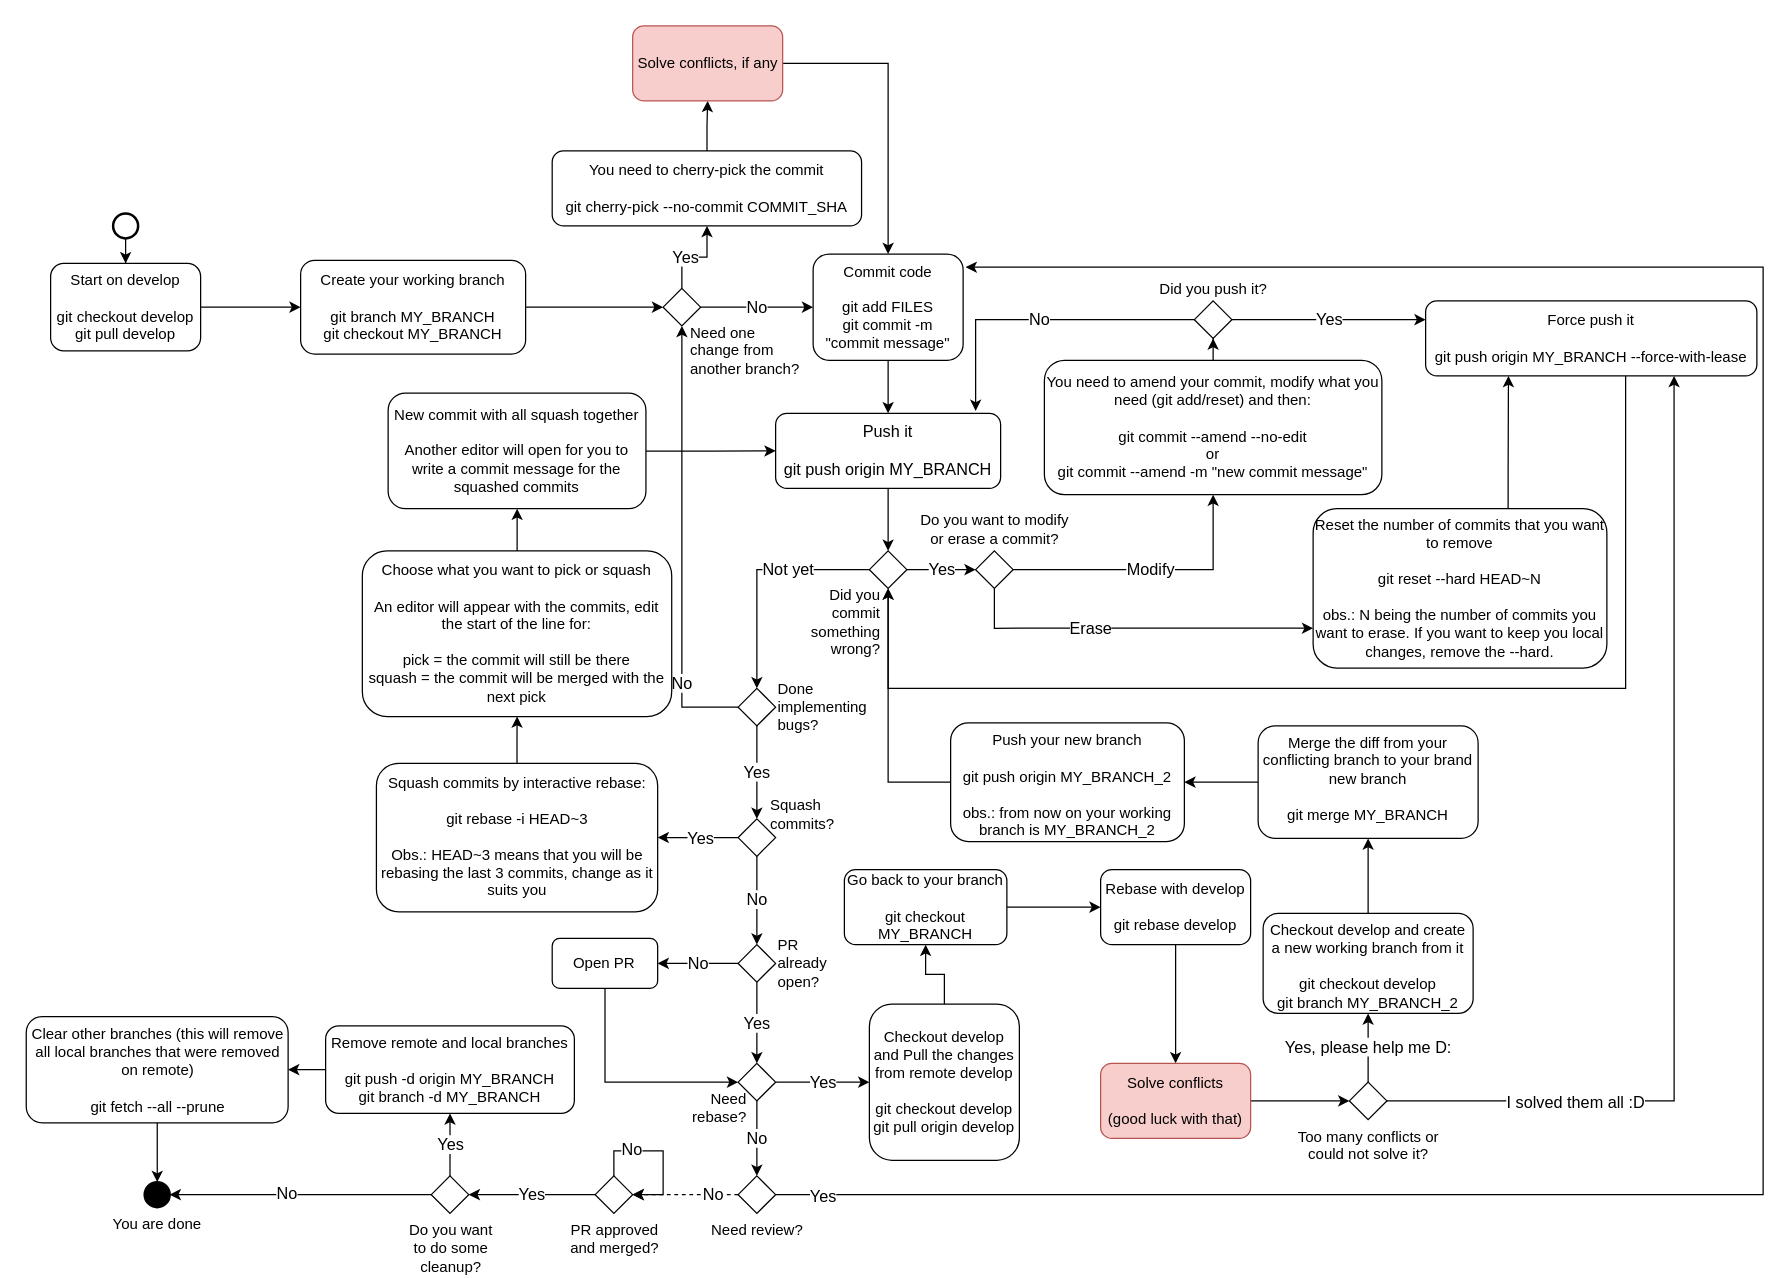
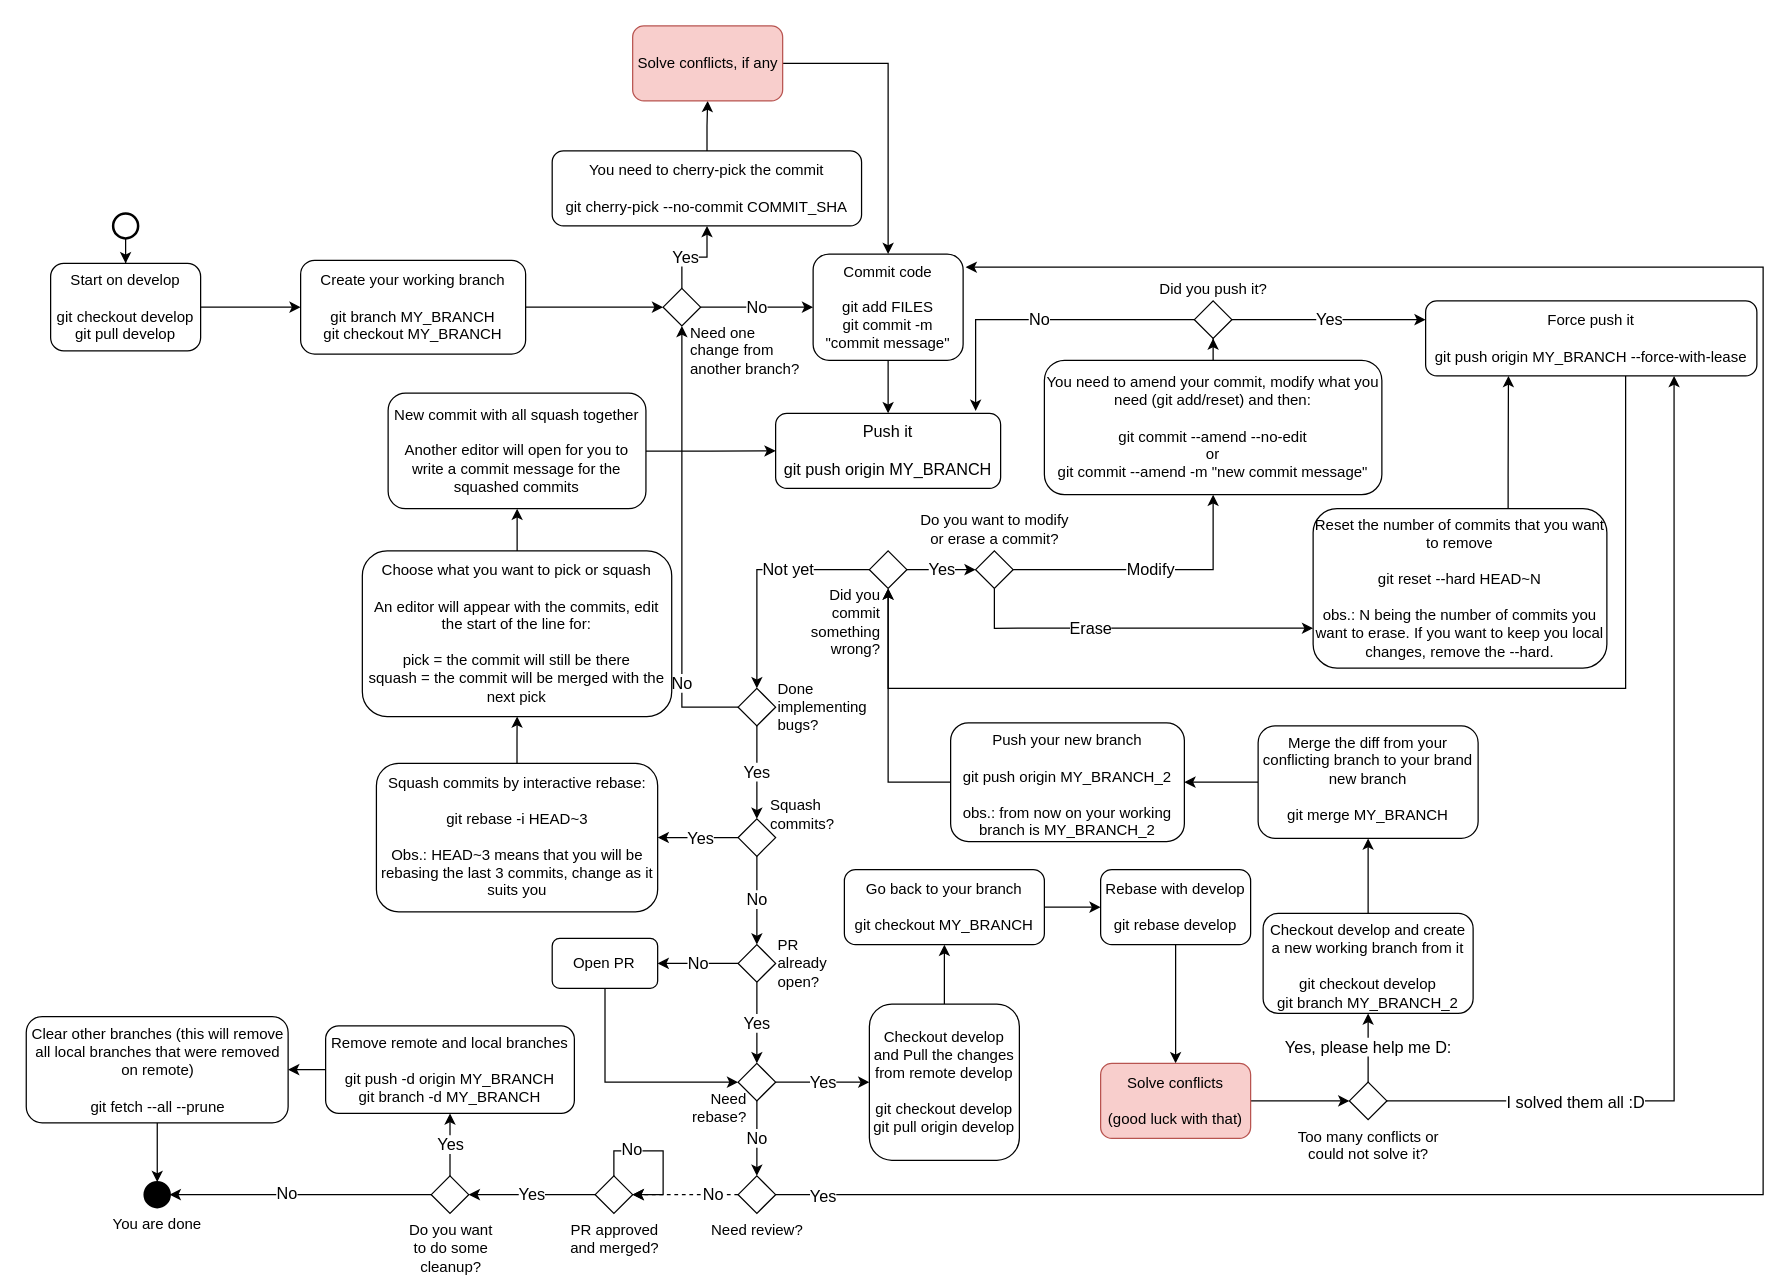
edge "Push it git push origin MY_BRANCH" -> "Did you commit something wrong?": removed
node "Go back to your branch git checkout MY_BRANCH": size 163x75 -> 200x75
